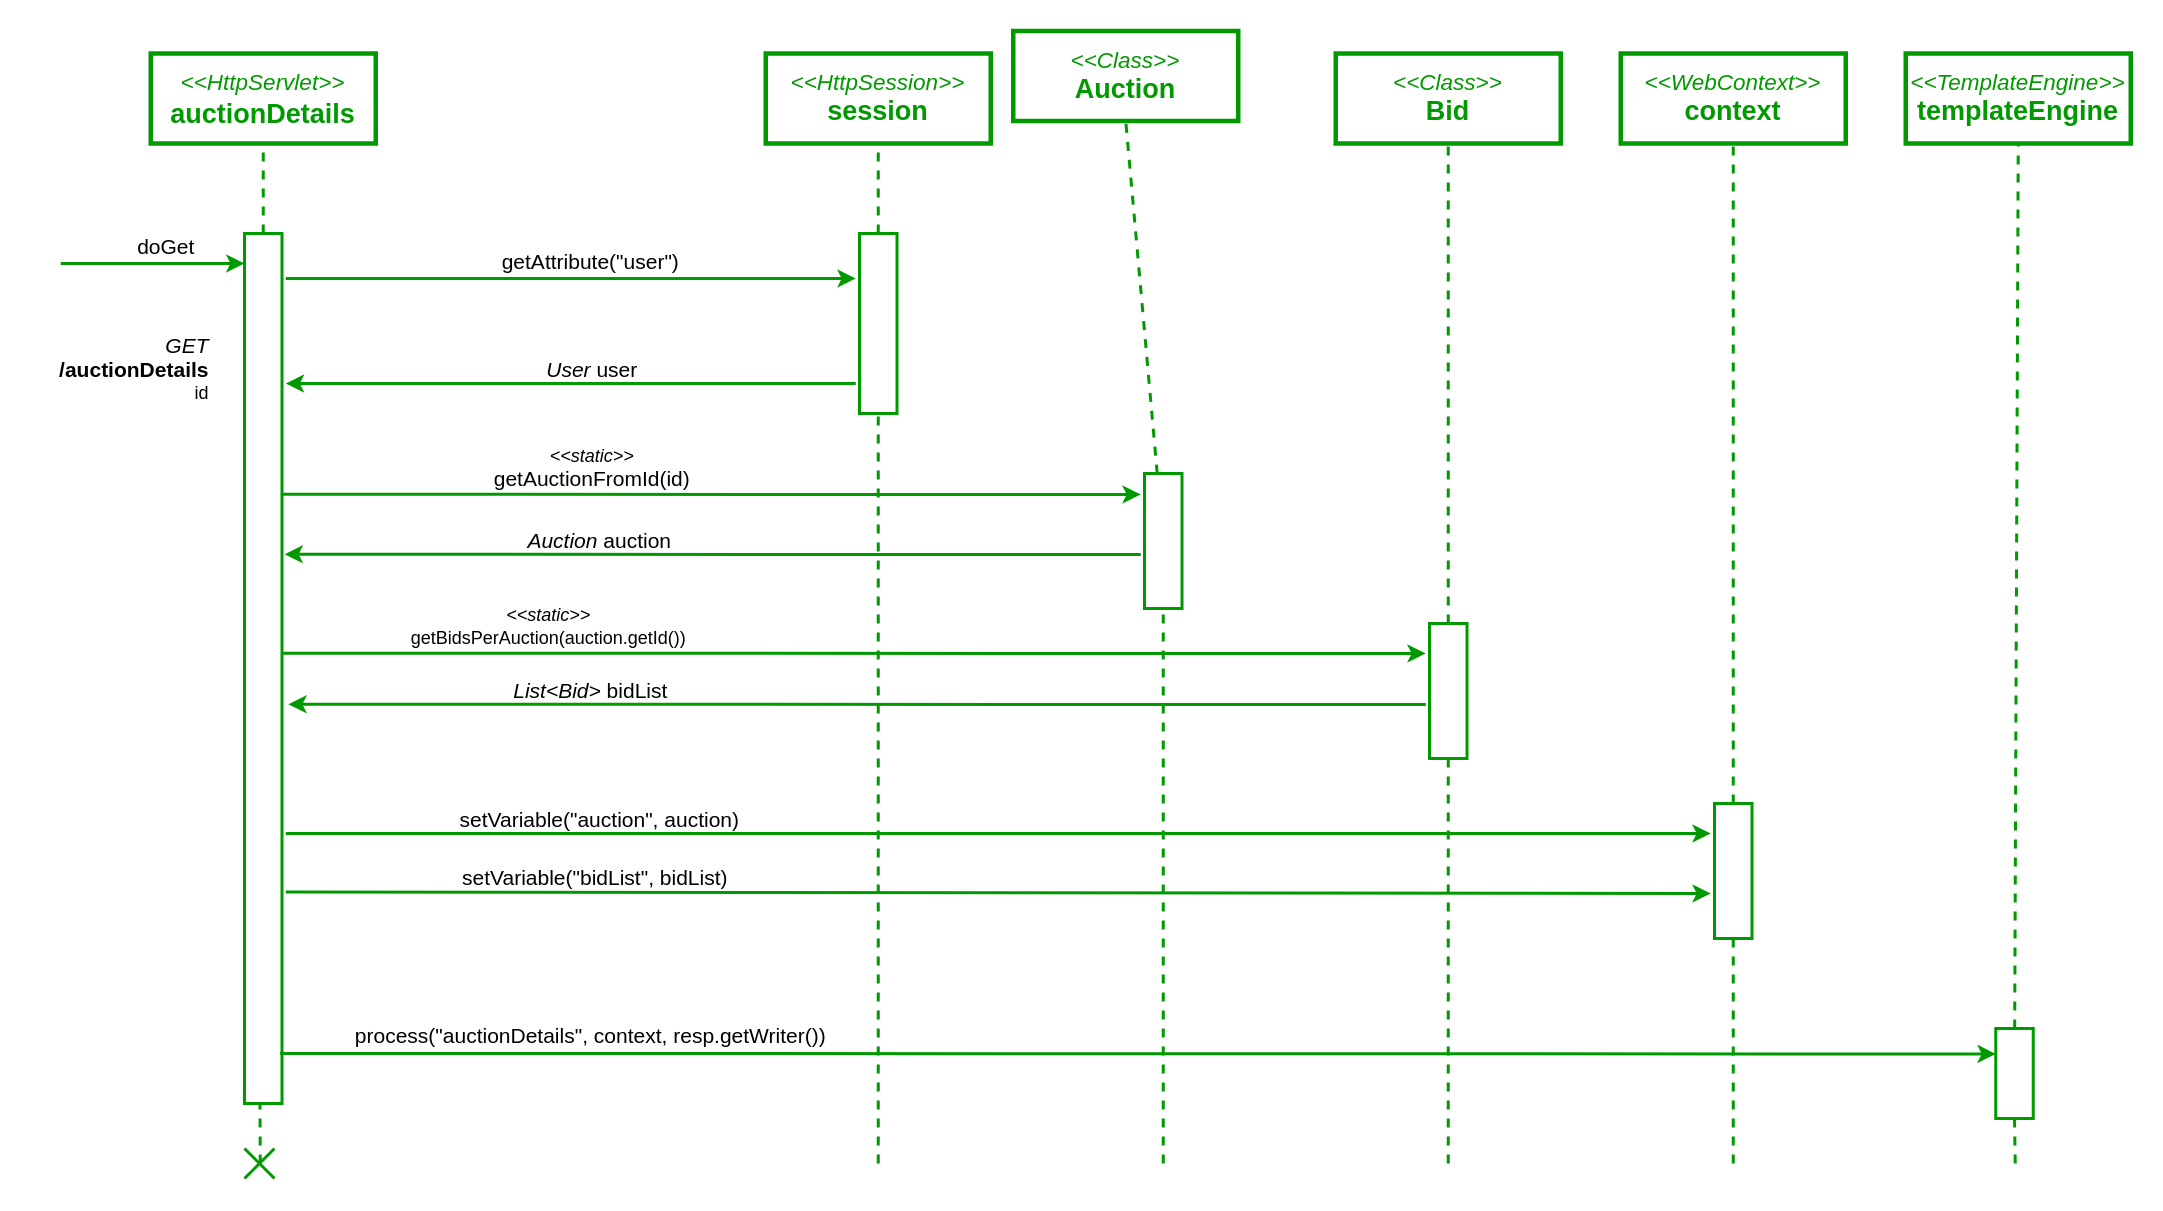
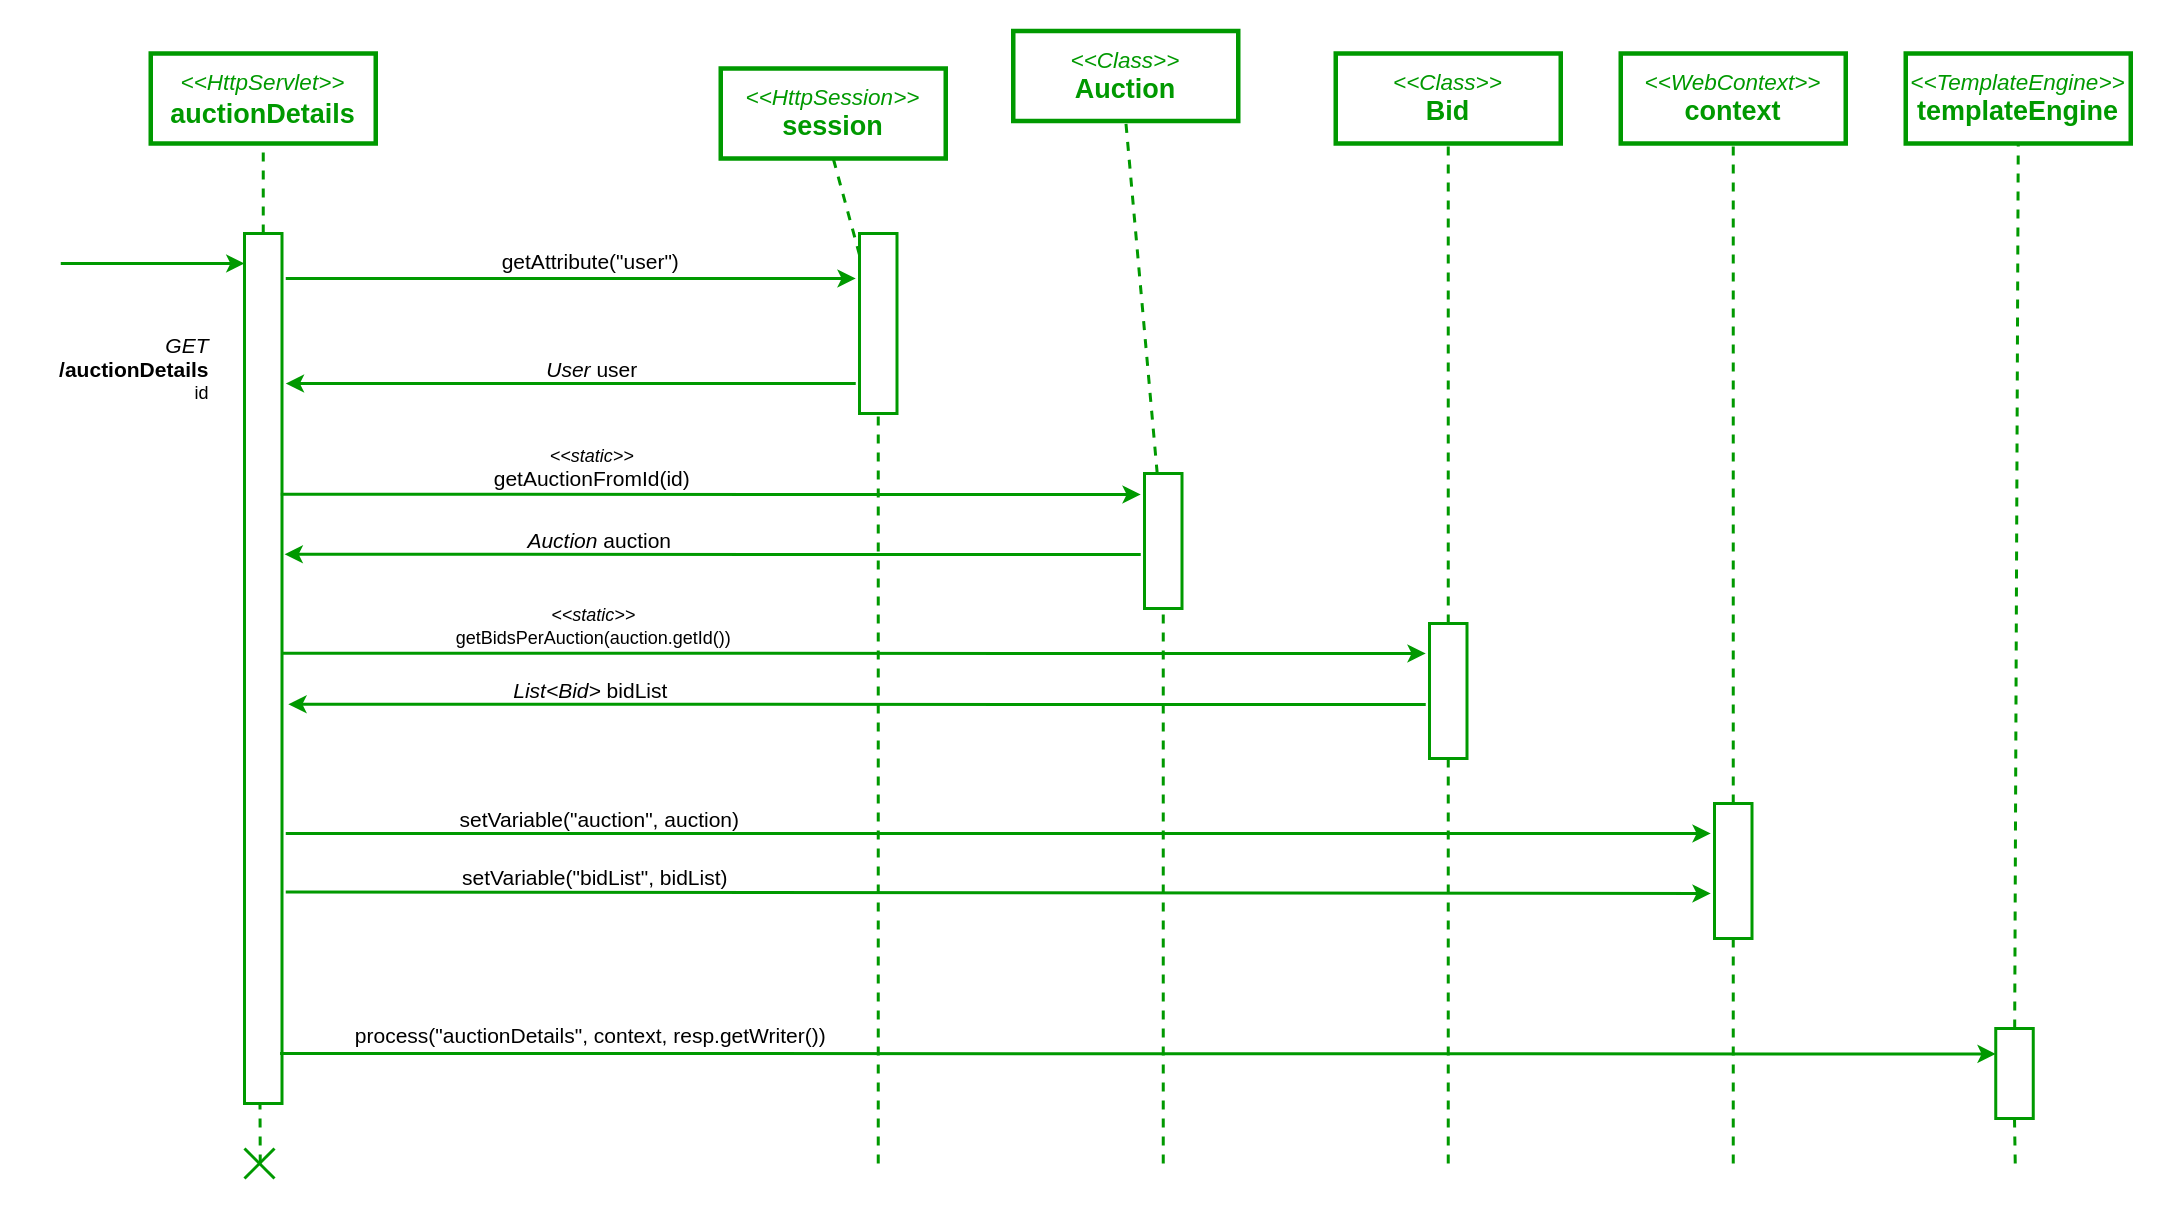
node "<<HttpSession>> session": moved (878, 98) -> (833, 113)
node "doGet": removed
node "<<static>> getBidsPerAuction(auction.getId())": moved (548, 626) -> (593, 626)
